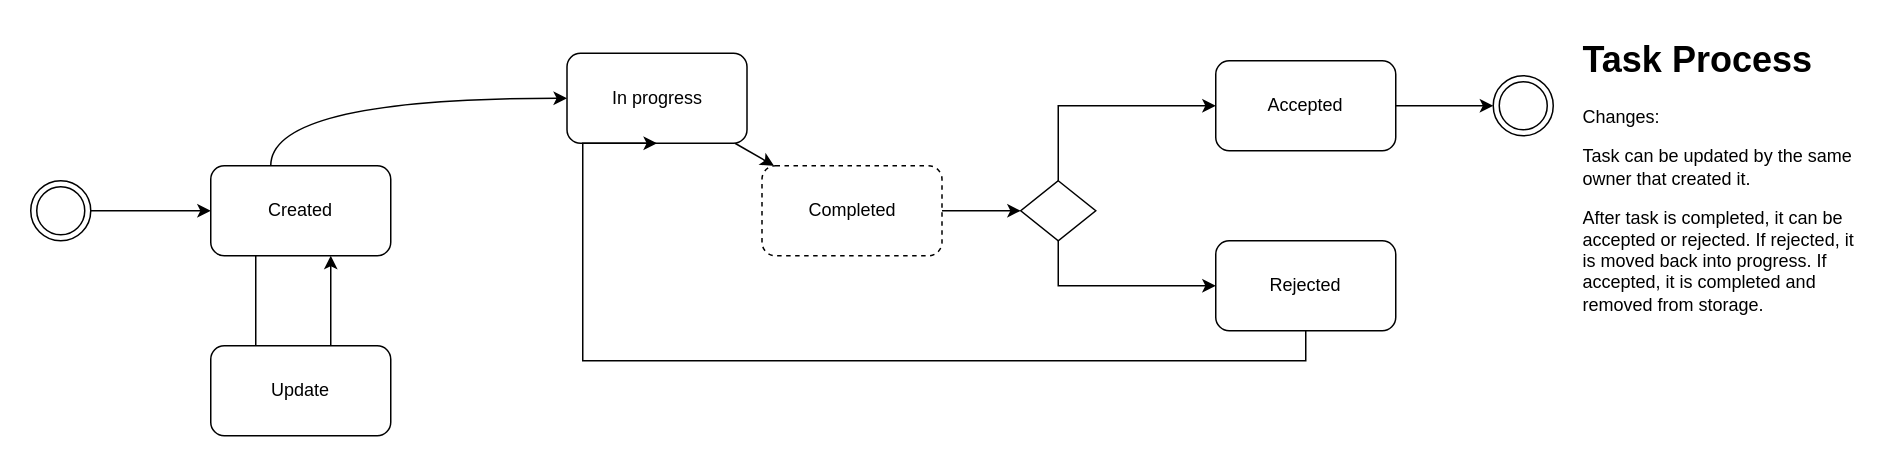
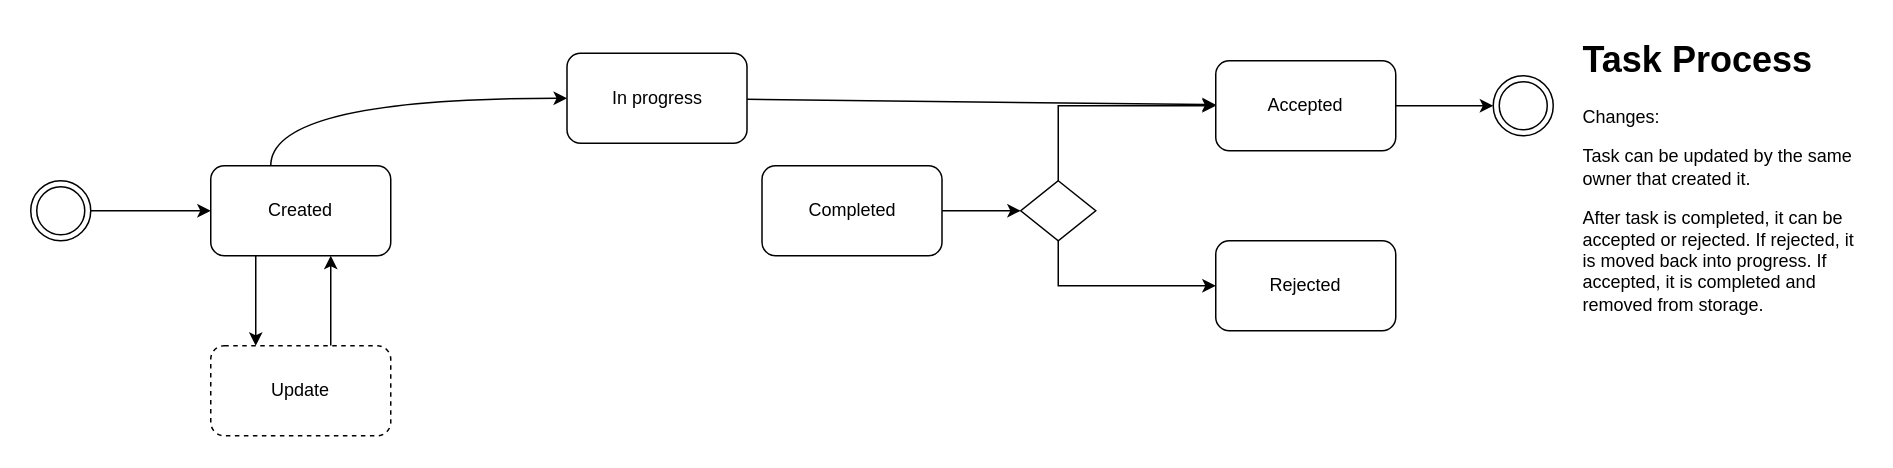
edge "In progress" -> "Completed": now "In progress" -> "Accepted"
node "Completed": style dashed -> solid
edge "Created" -- "Update": arrowhead none -> classic
edge "Rejected" -> "In progress": removed
node "Update": style solid -> dashed
